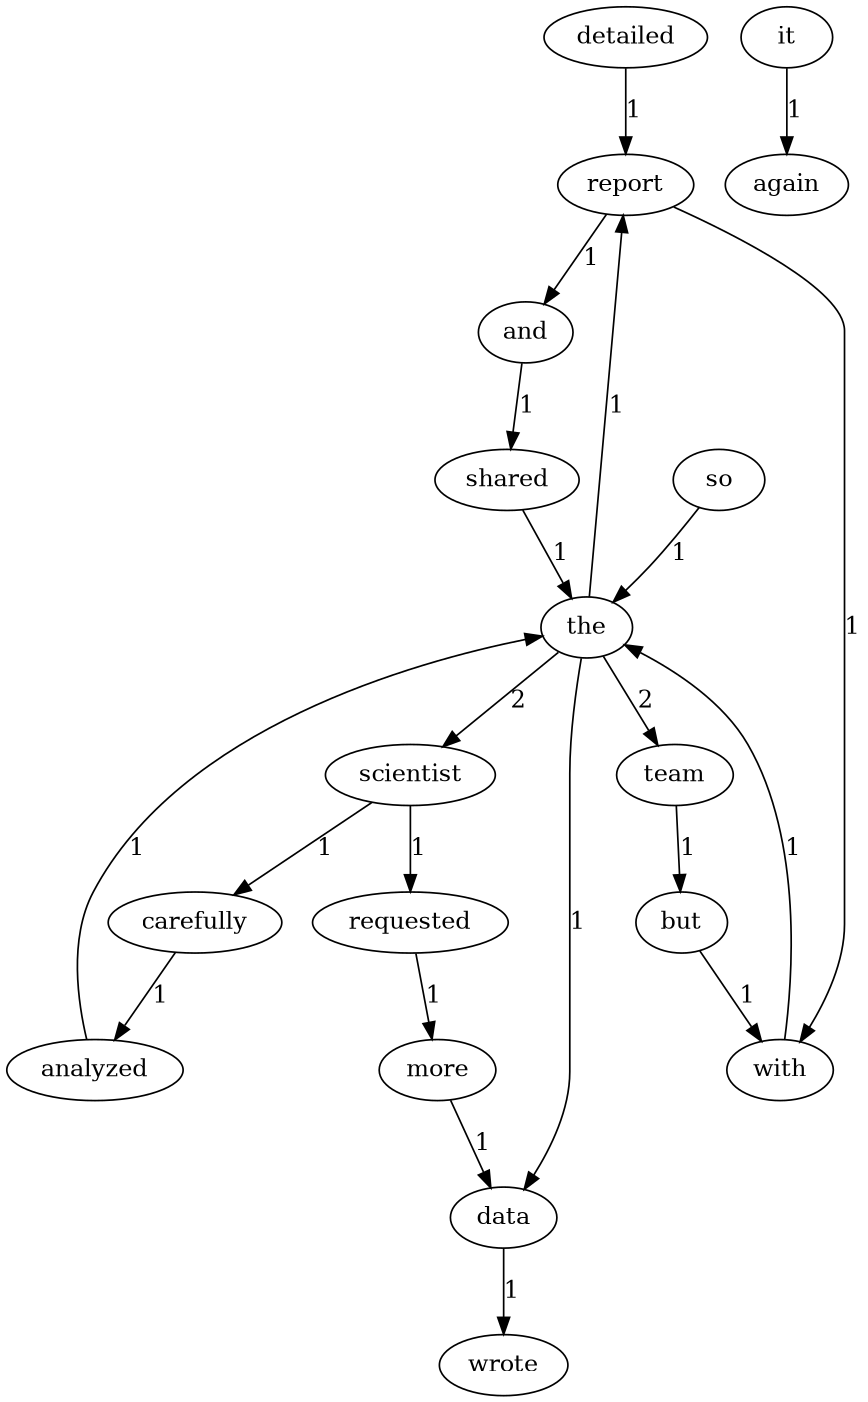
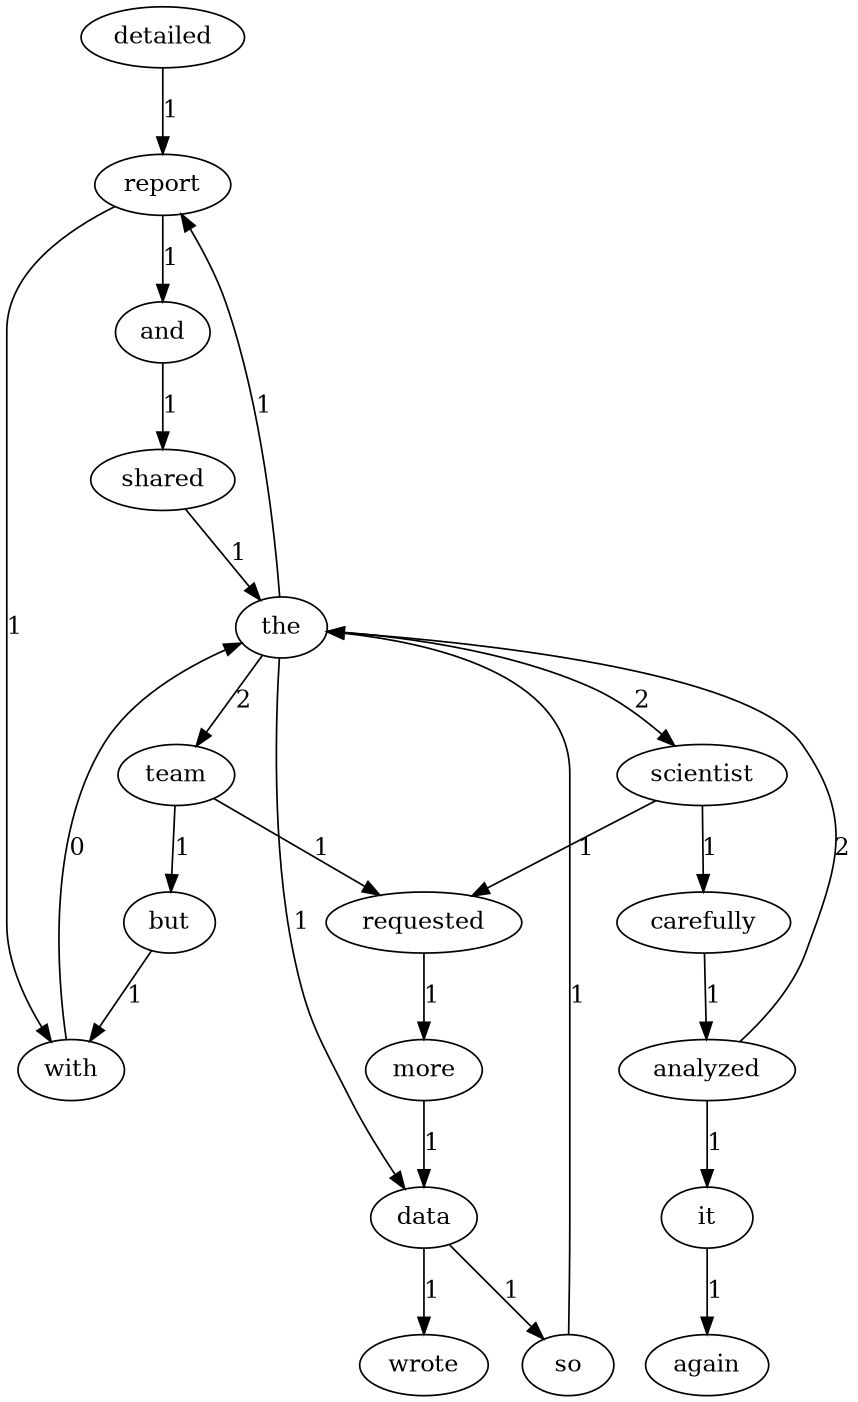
edge "team" -> "requested": added, label "1"
edge "analyzed" -> "the": label "1" -> "2"
edge "with" -> "the": label "1" -> "0"
edge "analyzed" -> "it": added, label "1"
edge "data" -> "so": added, label "1"
